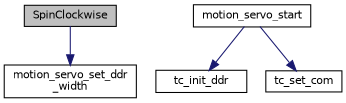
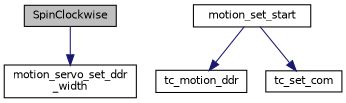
node "motion_servo_start": label "motion_servo_start" -> "motion_set_start"
node "tc_init_ddr": label "tc_init_ddr" -> "tc_motion_ddr"
